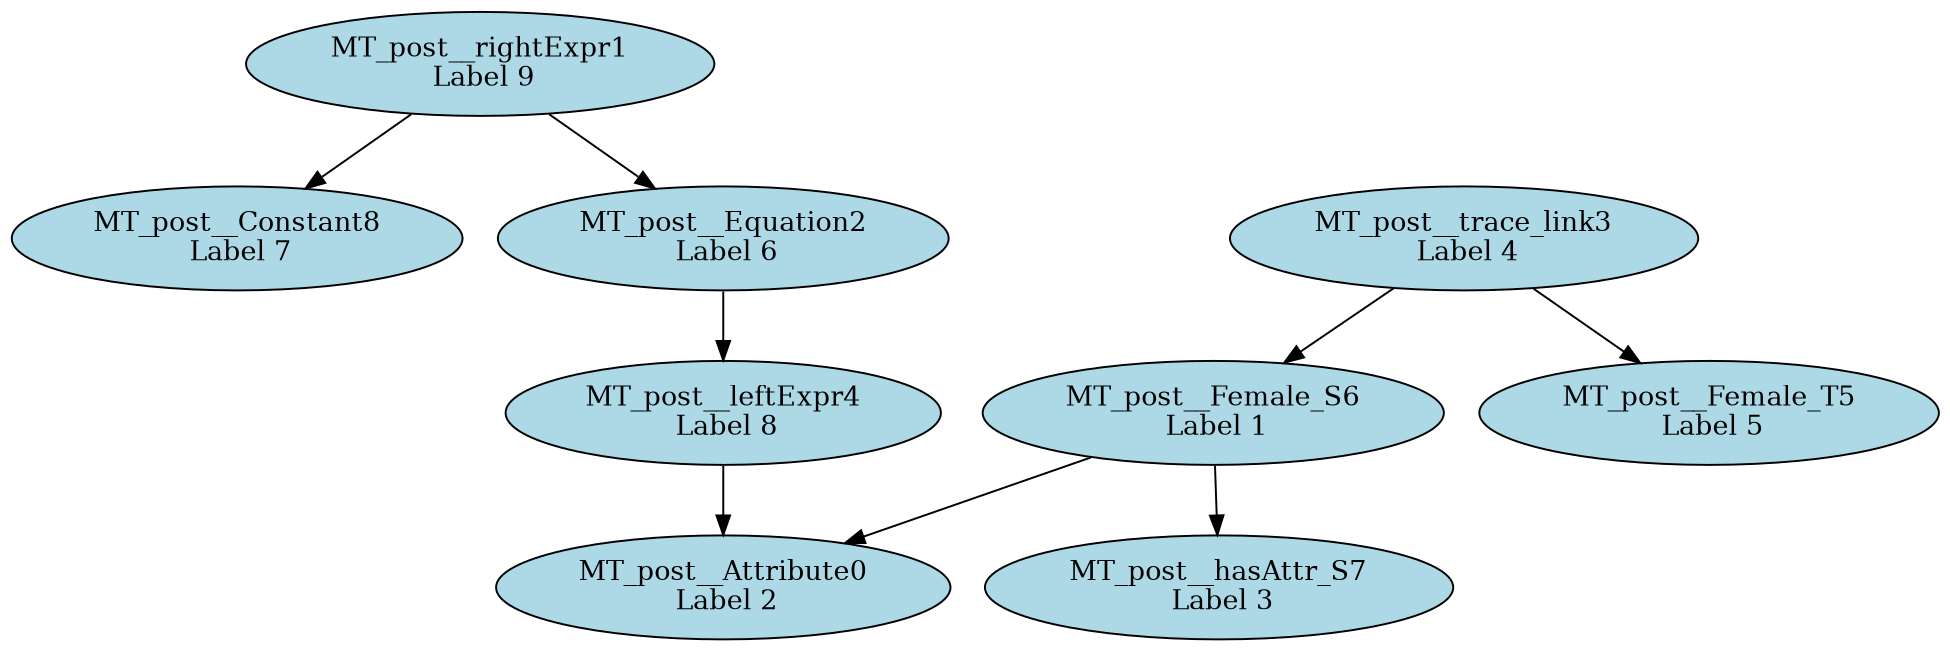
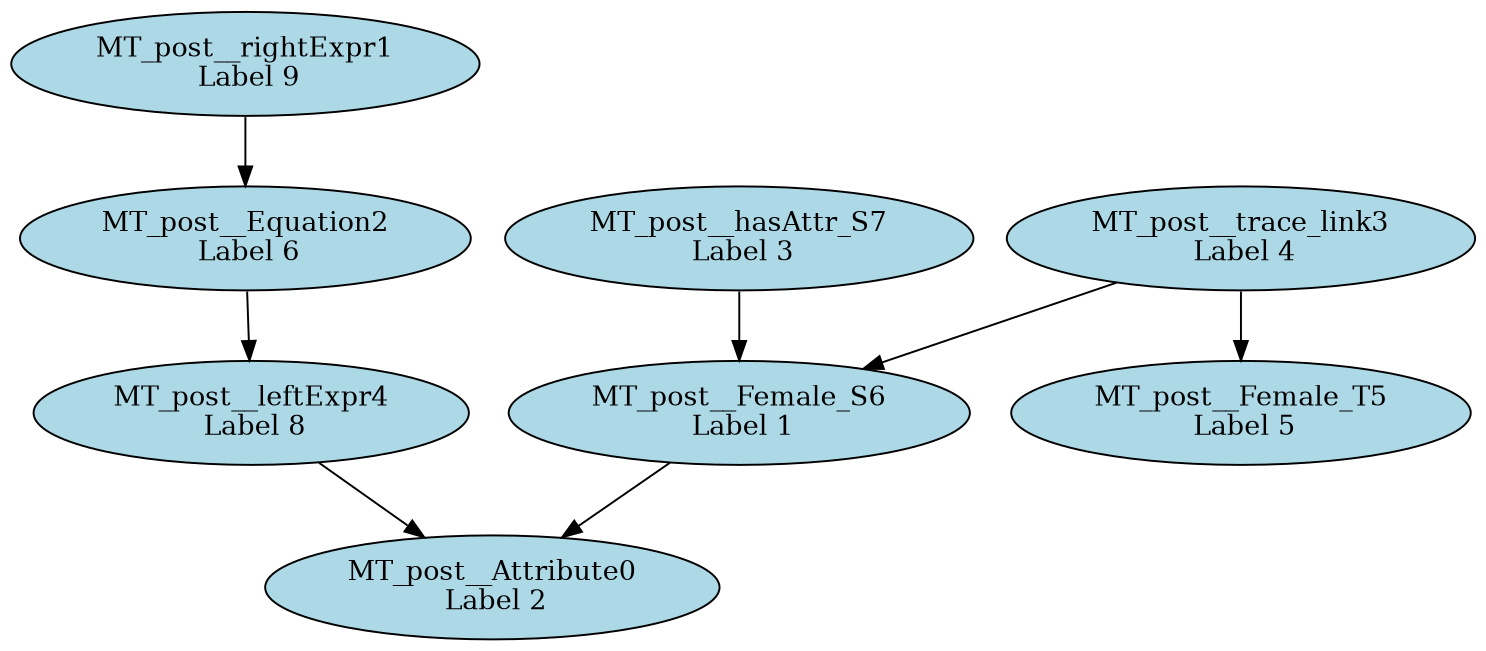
node "MT_post__Constant8 Label 7": removed
edge "MT_post__Female_S6 Label 1" -> "MT_post__hasAttr_S7 Label 3": reversed
